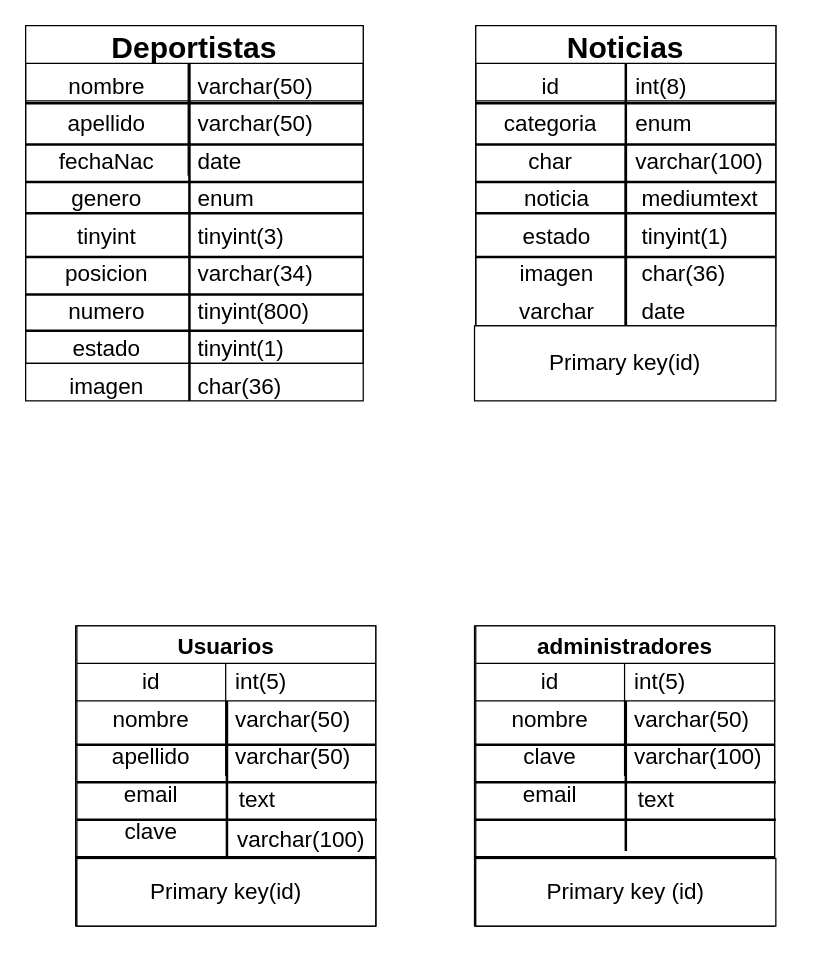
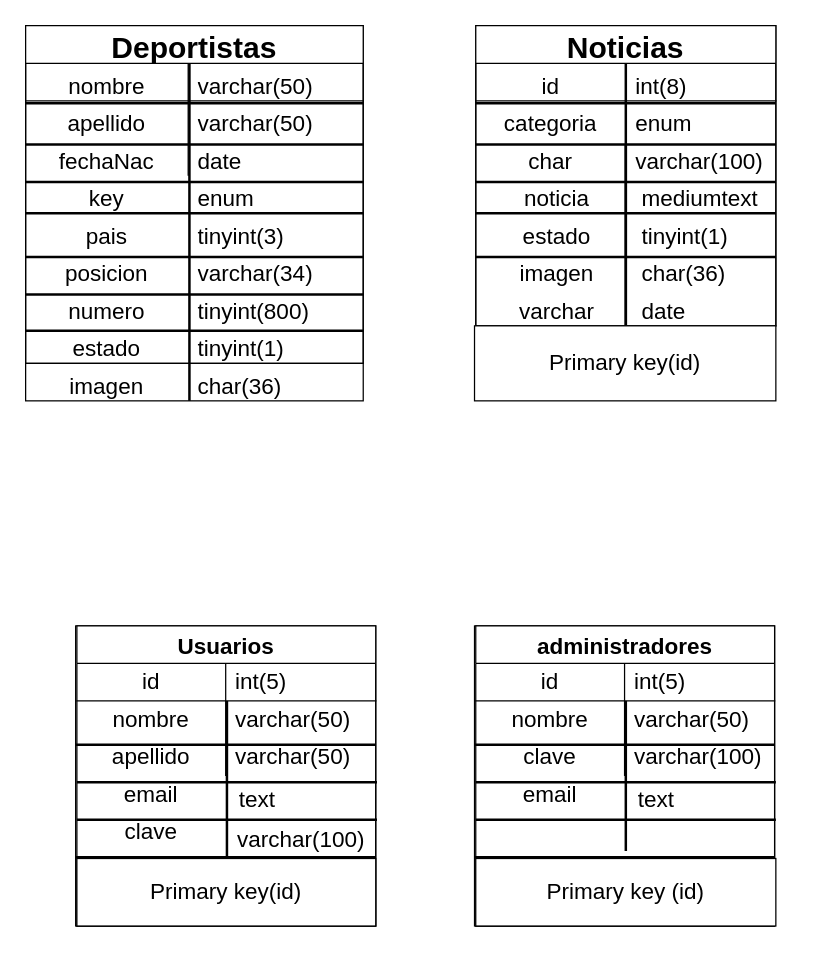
node "genero": label "genero" -> "key"
node "tinyint": label "tinyint" -> "pais"
